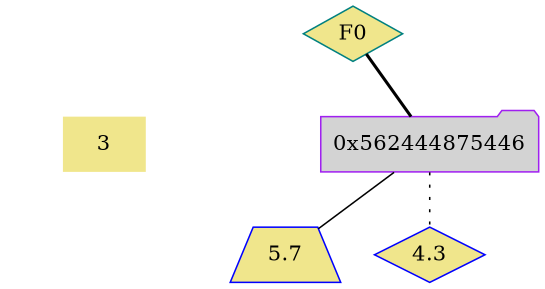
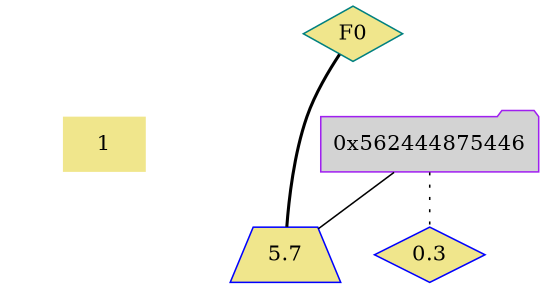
edge "F0" -- "0x562444875446": now "F0" -- "5.7"
node "3": label "3" -> "1"
node "4.3": label "4.3" -> "0.3"
